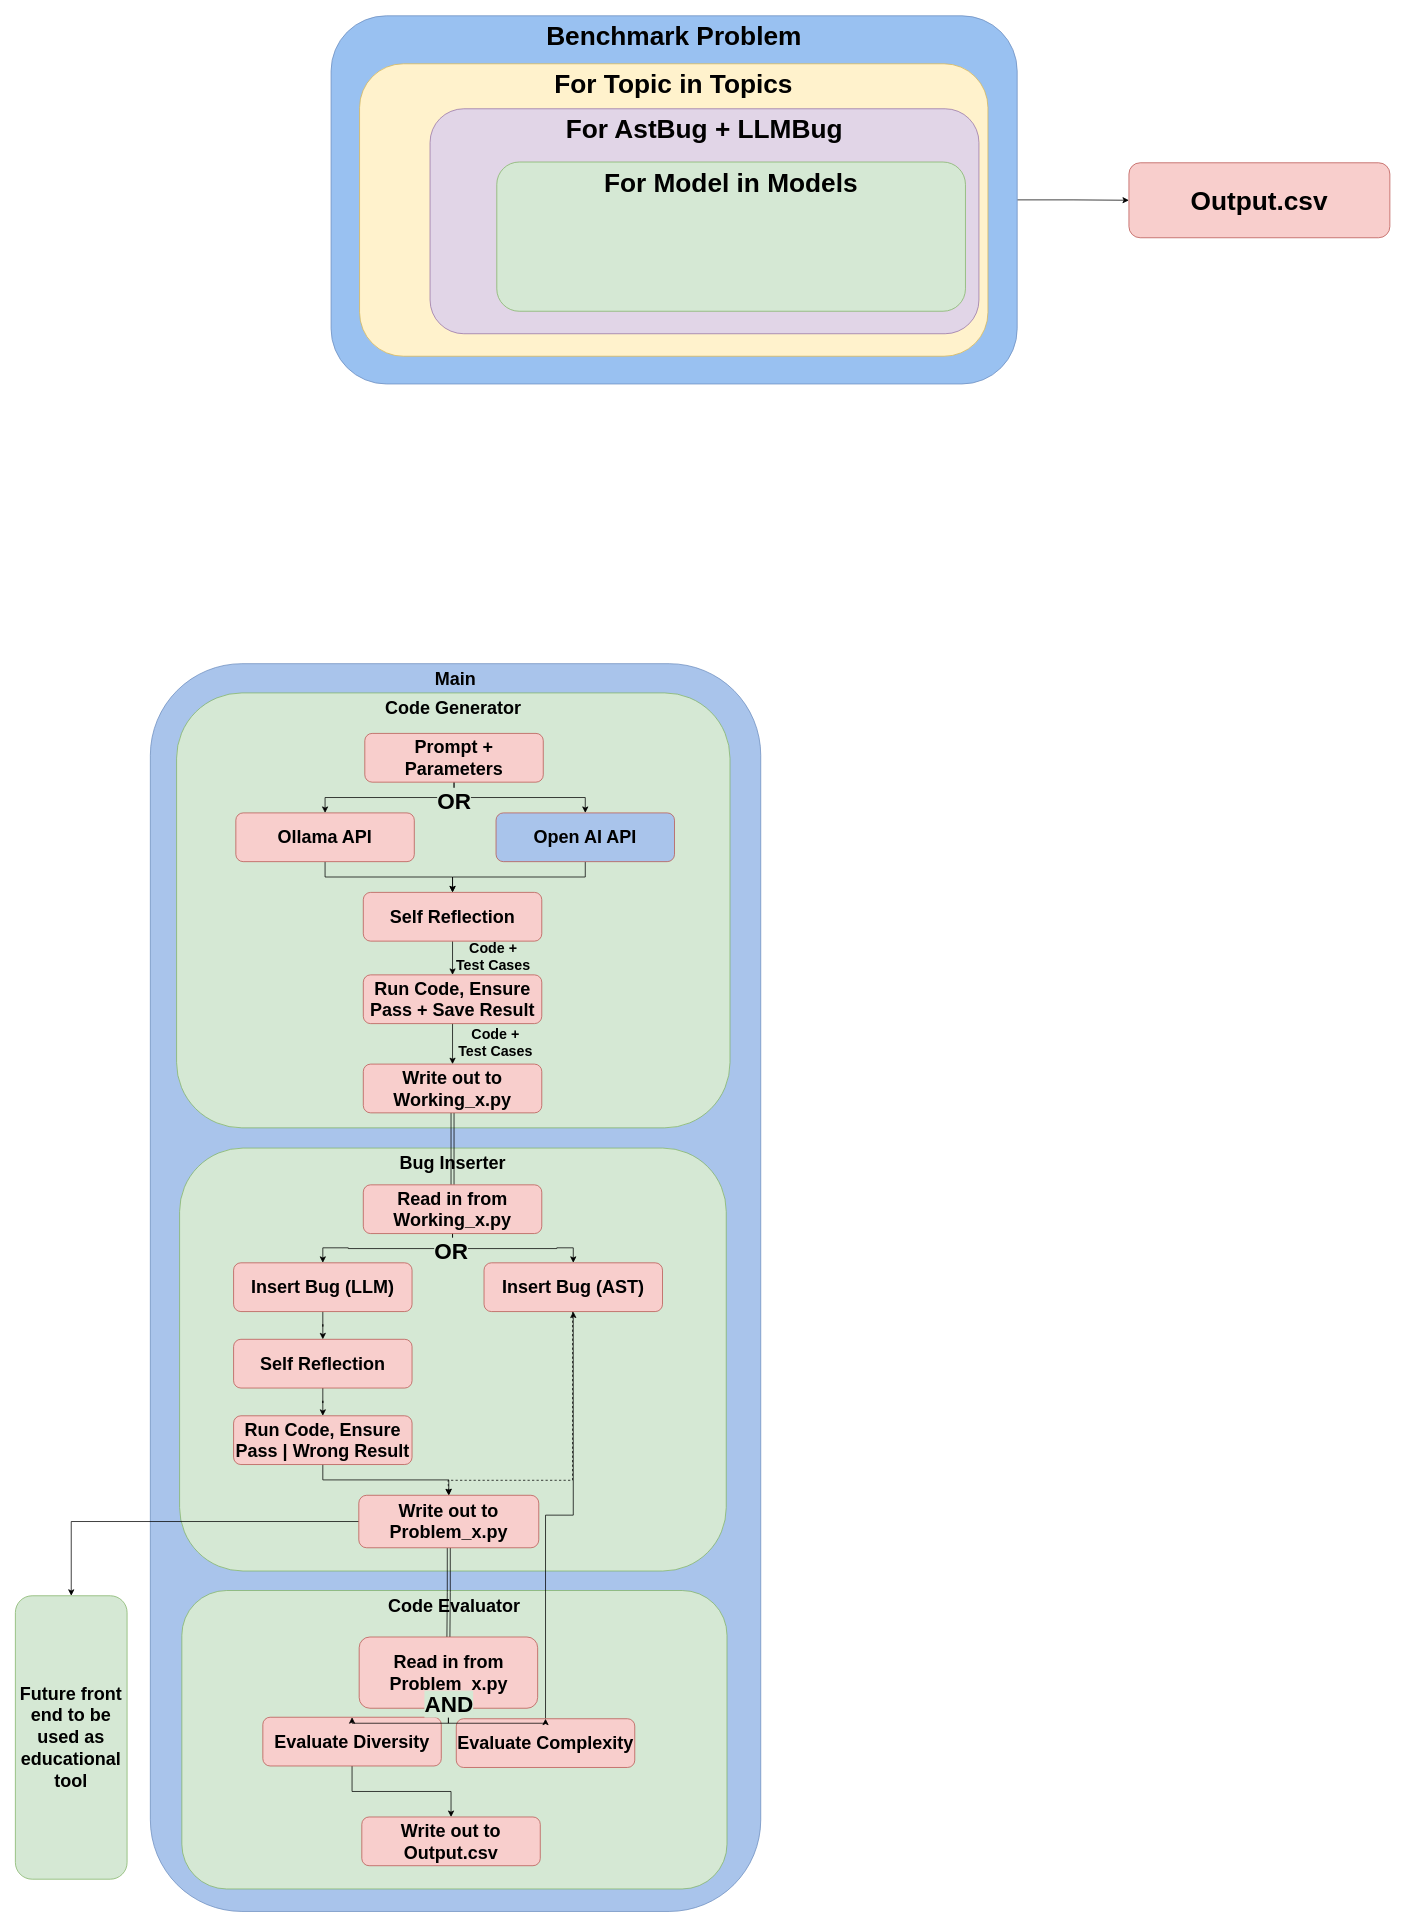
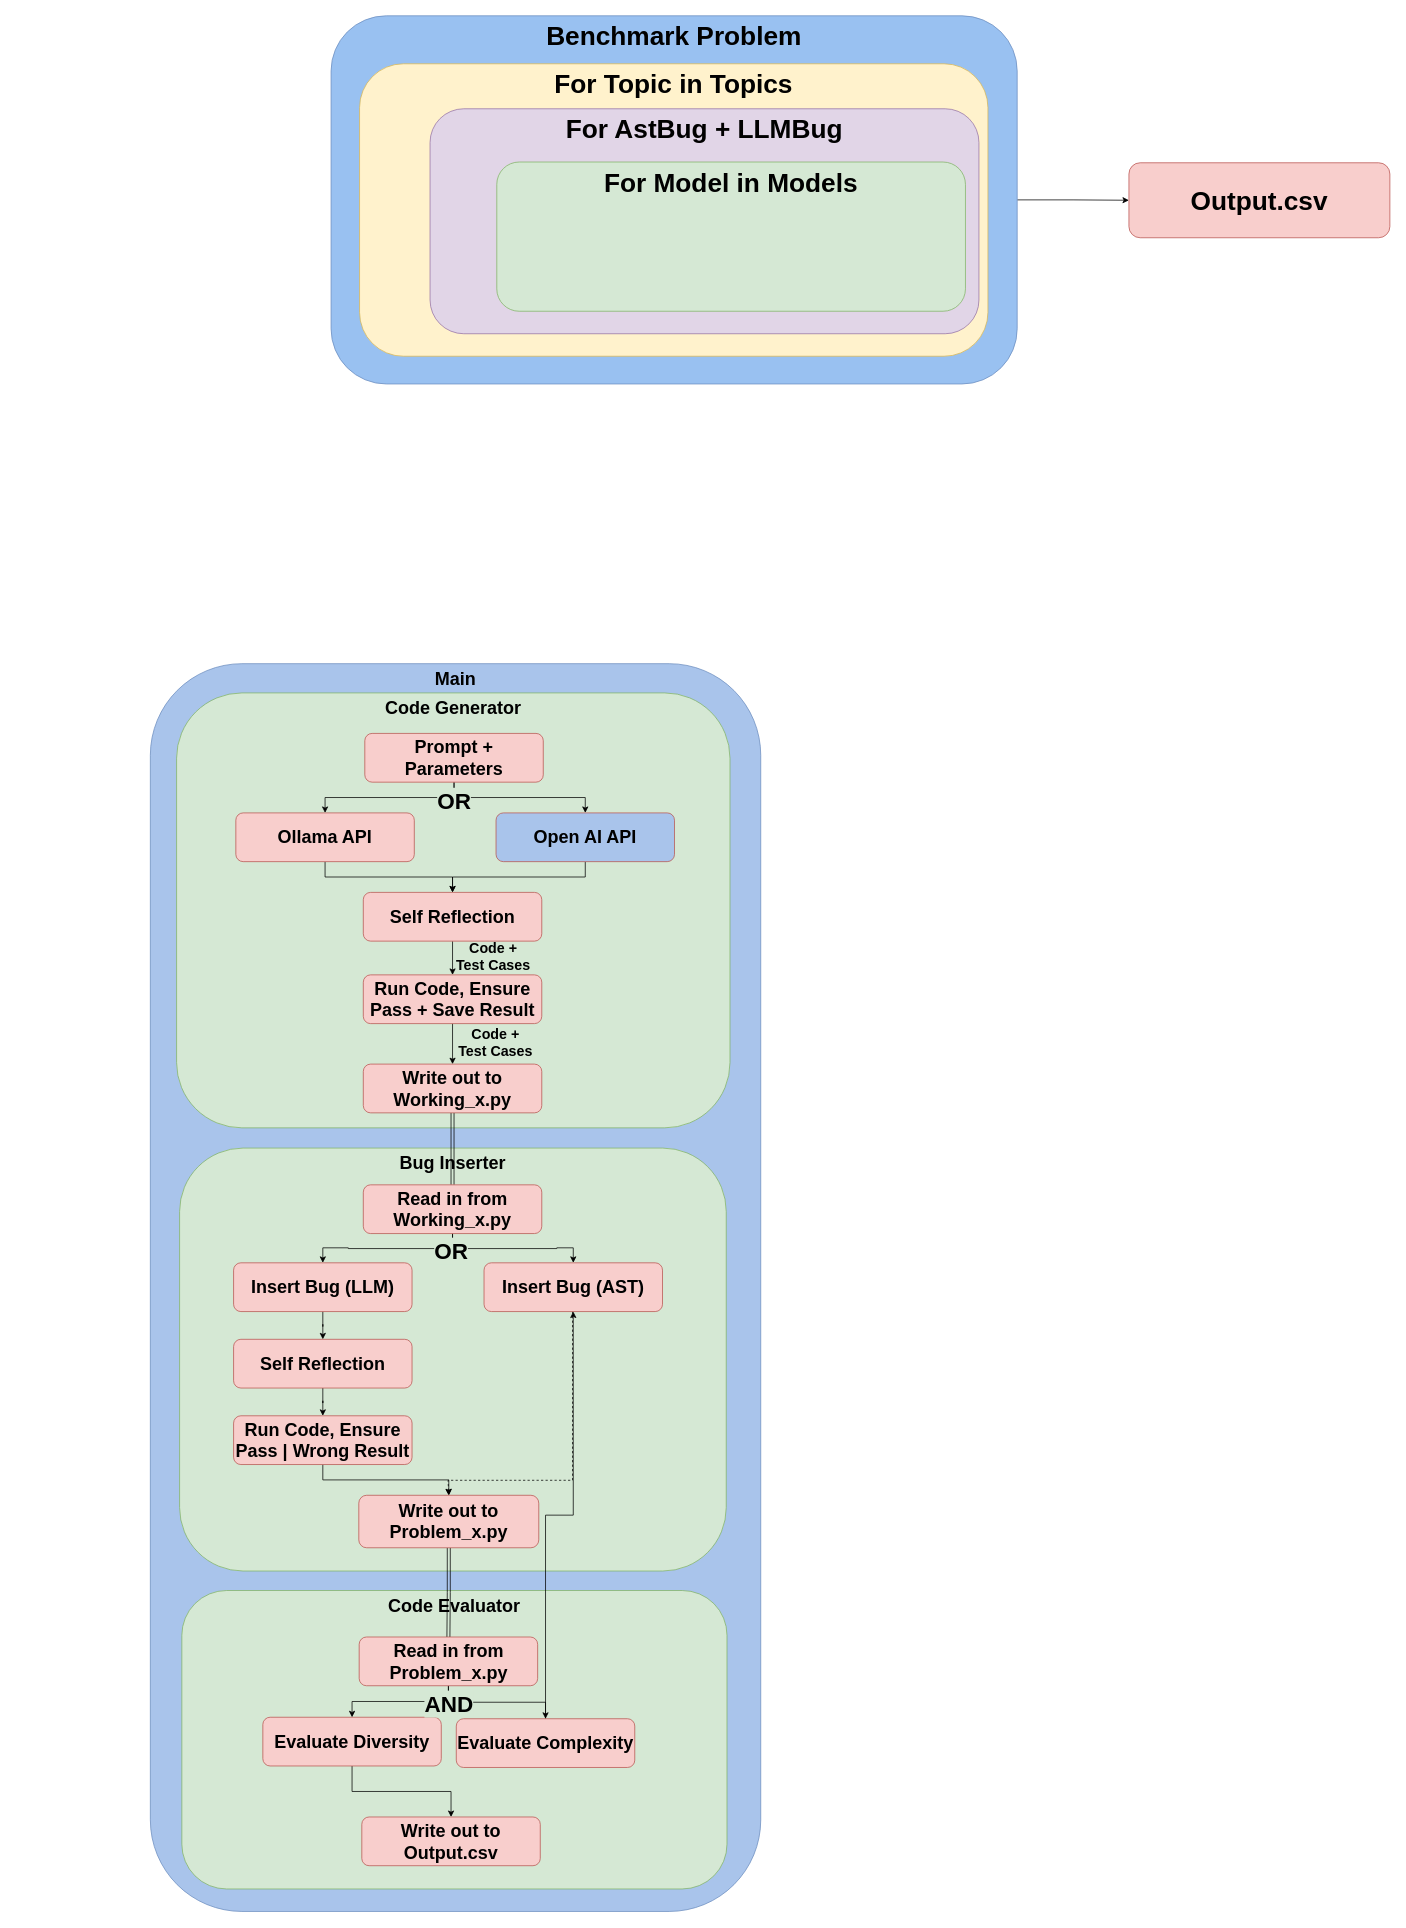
edge "Write out to Problem_x.py" -> "Future front end to be used as educational tool": removed
node "Read in from Problem_x.py": size 179x71 -> 179x49
node "Future front end to be used as educational tool": removed
